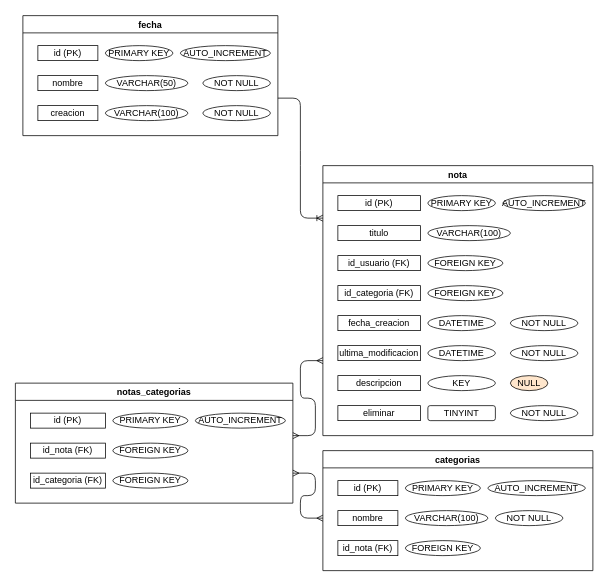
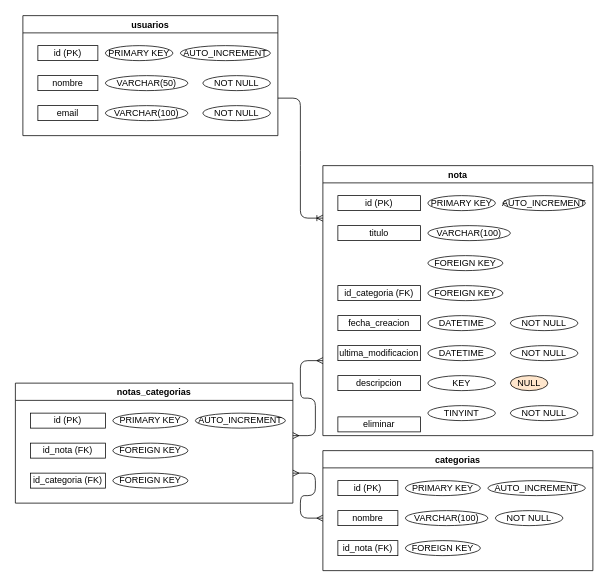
node "fecha": label "fecha" -> "usuarios"
node "creacion": label "creacion" -> "email"
node "id_usuario (FK)": removed
node "eliminar": moved (379, 413) -> (379, 424)
node "TINYINT": shape rounded rectangle -> ellipse
